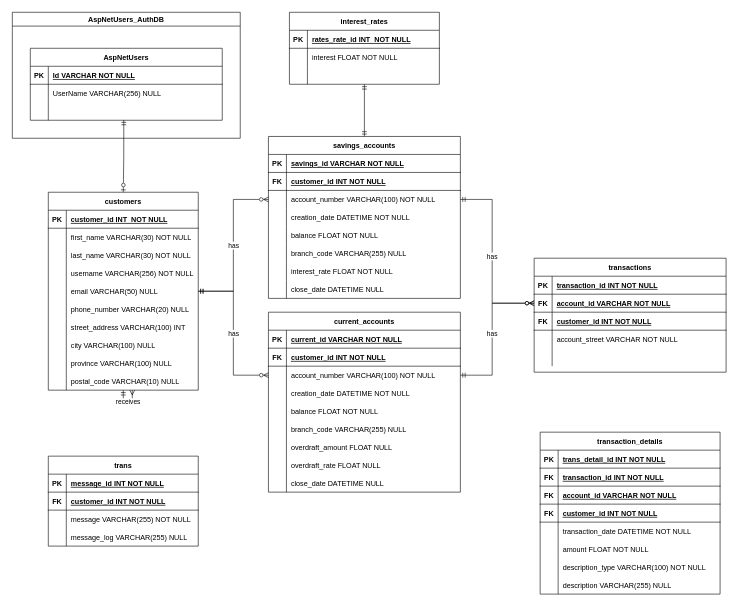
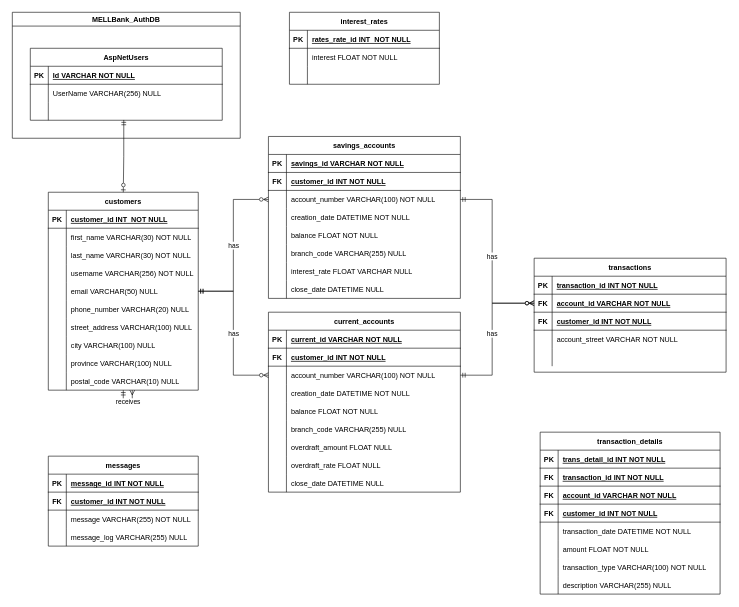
node "AspNetUsers_AuthDB": label "AspNetUsers_AuthDB" -> "MELLBank_AuthDB"
edge "interest_rates" -- "savings_accounts": removed
node "interest_rate FLOAT NOT NULL": label "interest_rate FLOAT NOT NULL" -> "interest_rate FLOAT VARCHAR NULL"
node "street_address VARCHAR(100) INT": label "street_address VARCHAR(100) INT" -> "street_address VARCHAR(100) NULL"
node "trans": label "trans" -> "messages"
node "description_type VARCHAR(100) NOT NULL": label "description_type VARCHAR(100) NOT NULL" -> "transaction_type VARCHAR(100) NOT NULL"
